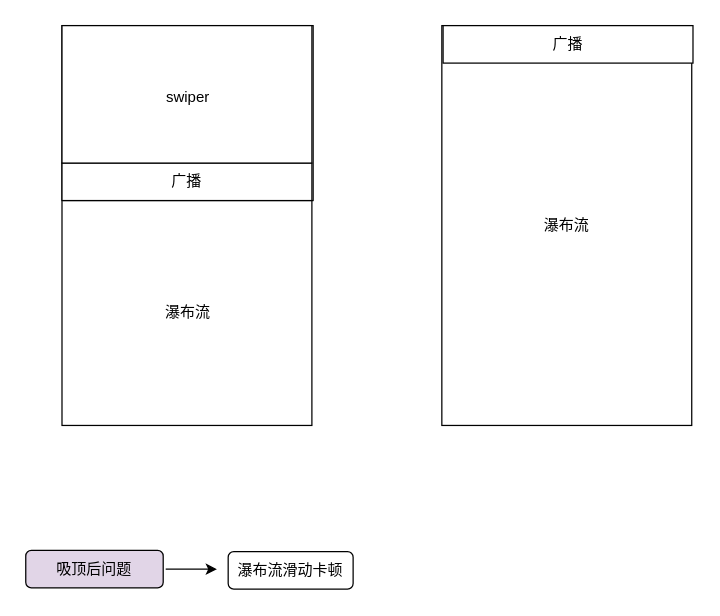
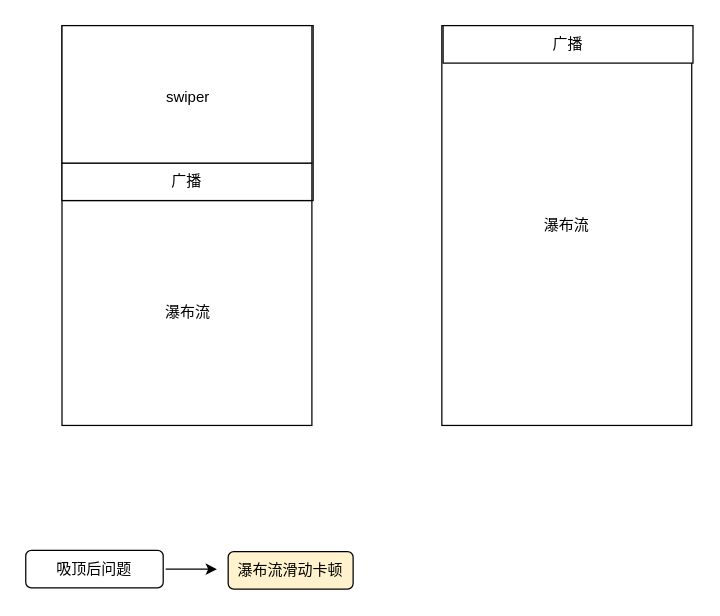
node "吸顶后问题": fillcolor #e1d5e7 -> #ffffff
node "瀑布流滑动卡顿": fillcolor #ffffff -> #fff2cc
